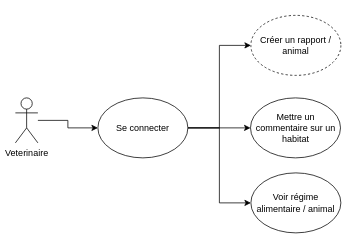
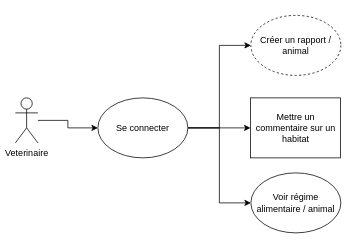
node "Mettre un commentaire sur un habitat": shape ellipse -> rectangle
